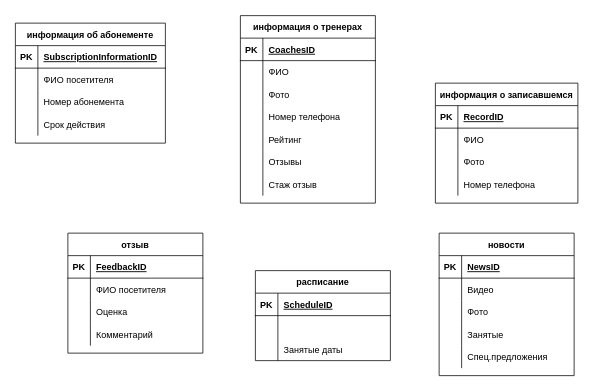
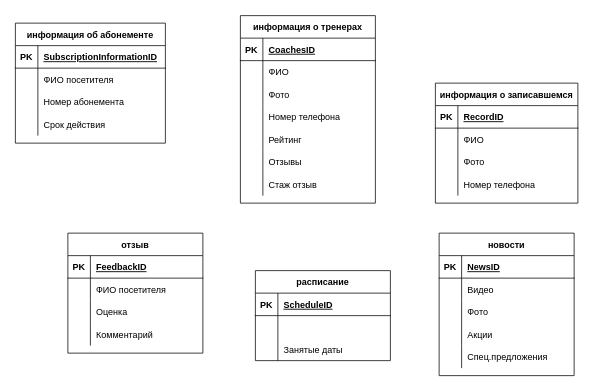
node "Занятые": label "Занятые" -> "Акции"
